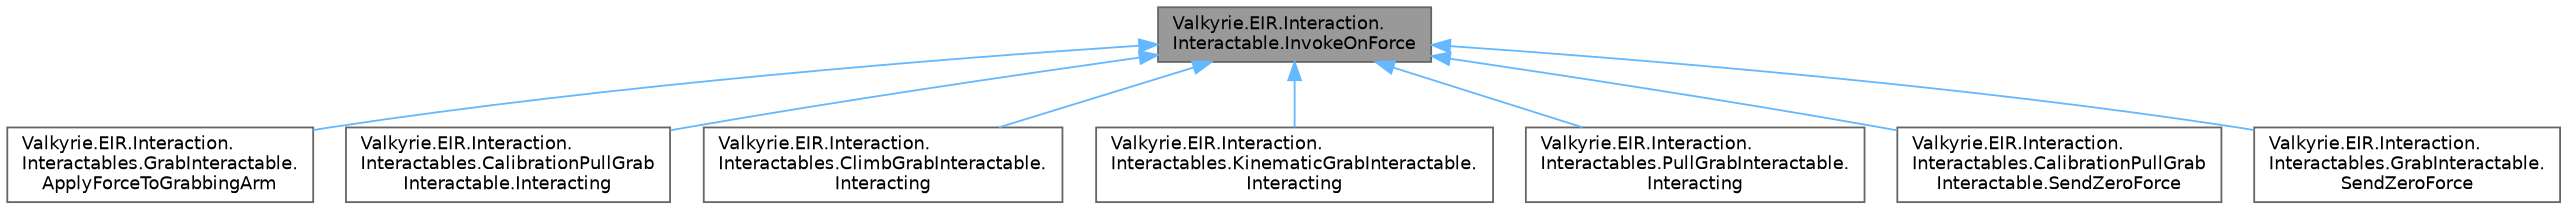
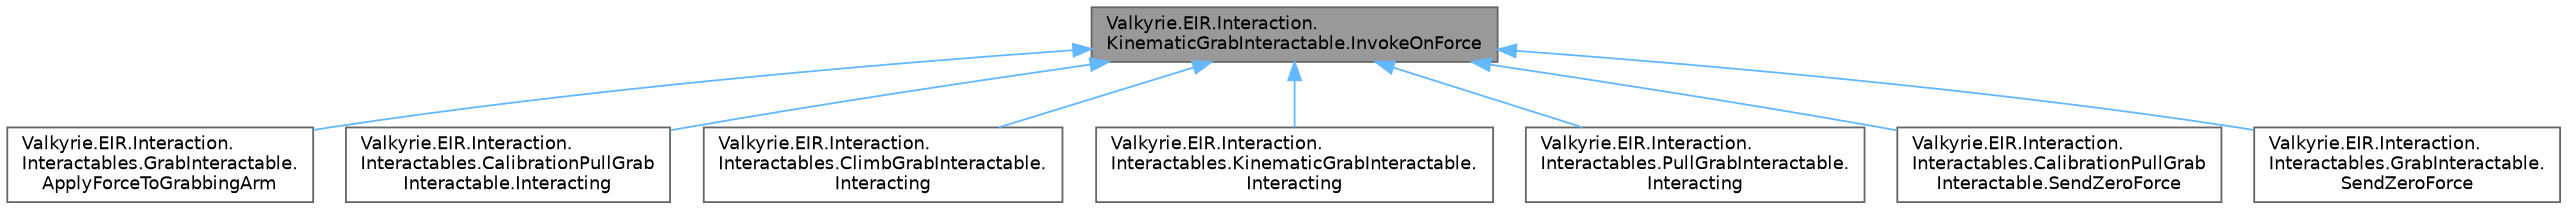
node "Valkyrie.EIR.Interaction. Interactable.InvokeOnForce": label "Valkyrie.EIR.Interaction. Interactable.InvokeOnForce" -> "Valkyrie.EIR.Interaction. KinematicGrabInteractable.InvokeOnForce"
